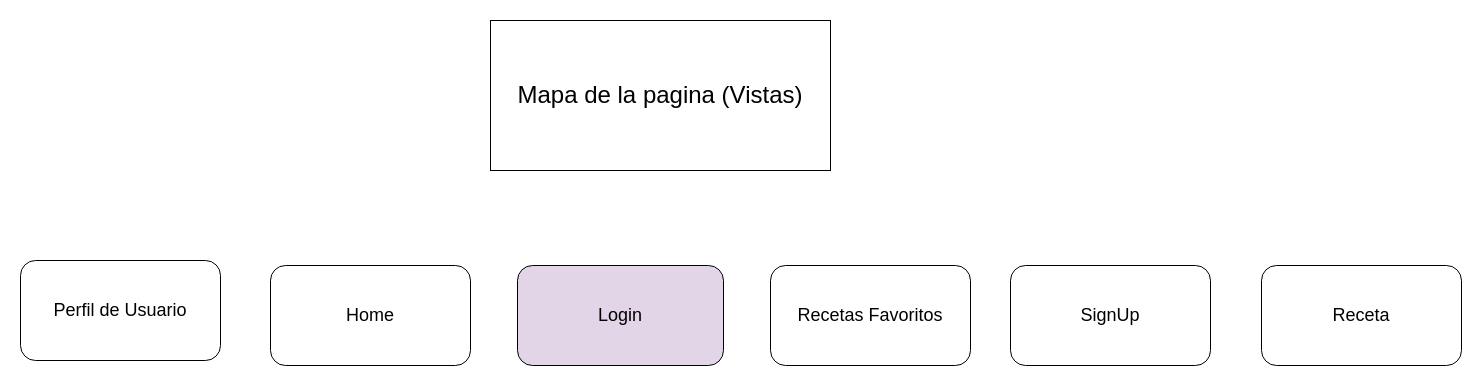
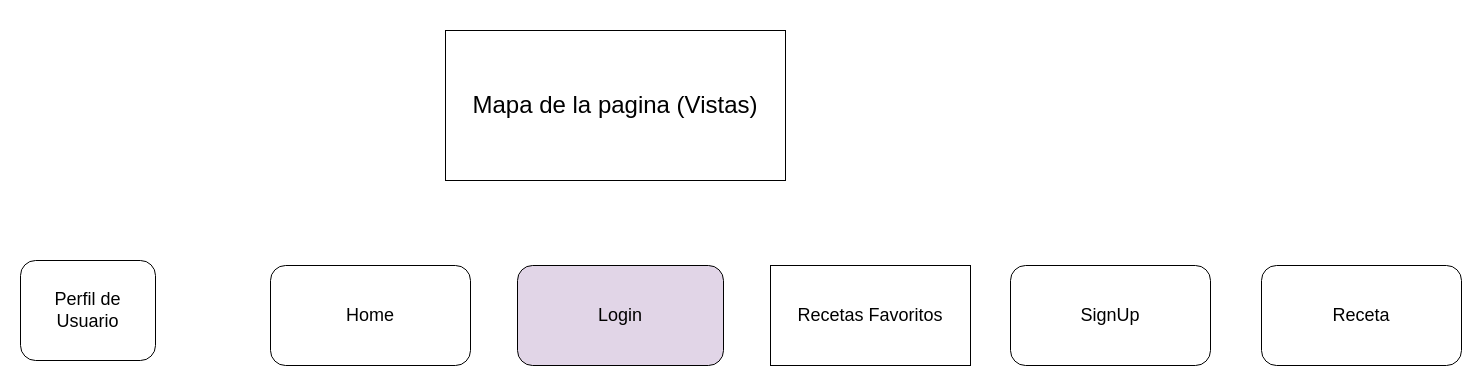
node "Mapa de la pagina (Vistas)": moved (661, 96) -> (616, 106)
node "Perfil de Usuario": size 200x100 -> 135x100
node "Recetas Favoritos": shape rounded rectangle -> rectangle
